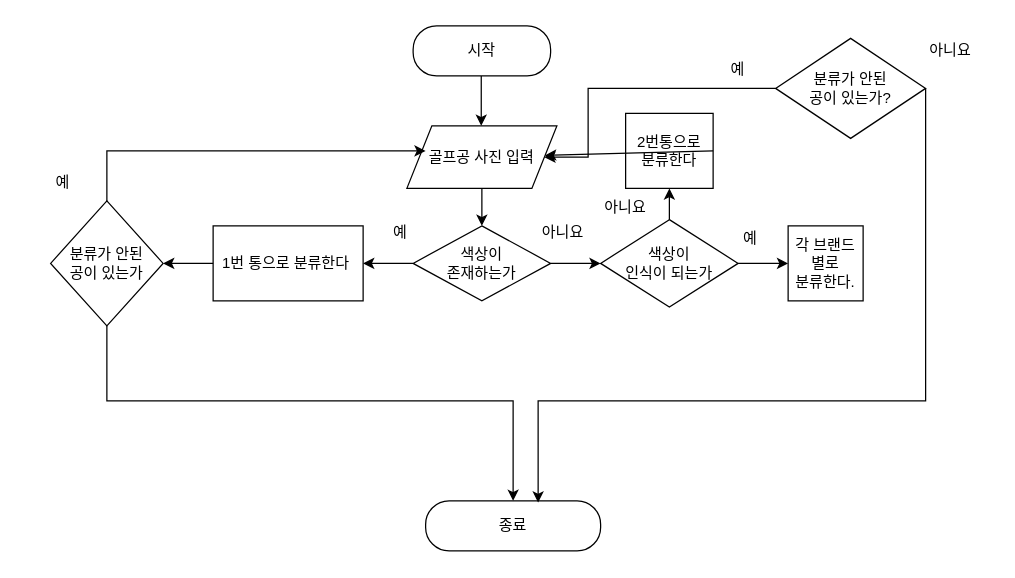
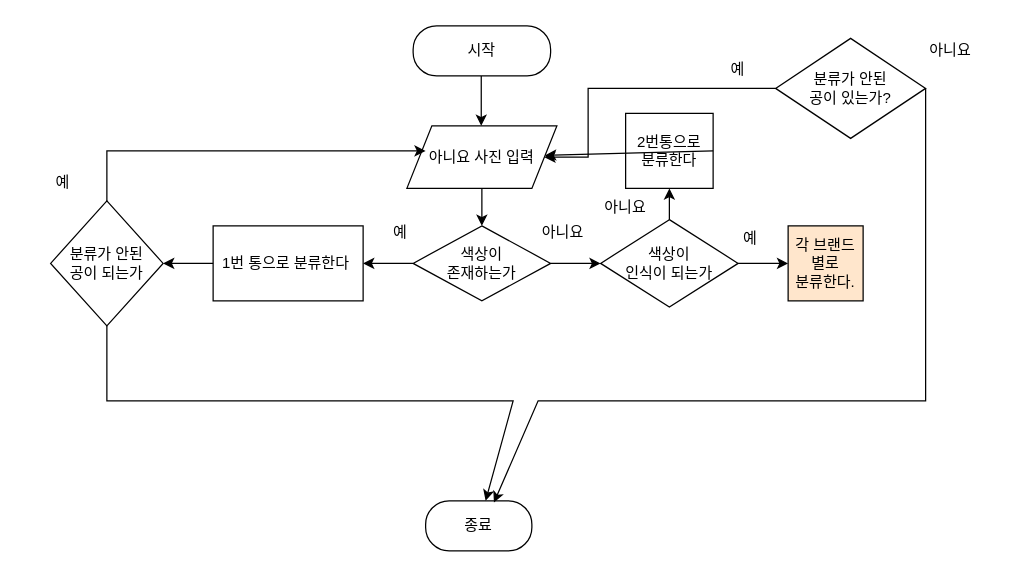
node "골프공 사진 입력": label "골프공 사진 입력" -> "아니요 사진 입력"
node "분류가 안된 공이 있는가": label "분류가 안된 공이 있는가" -> "분류가 안된 공이 되는가"
node "각 브랜드별로 분류한다.": fillcolor #ffffff -> #ffe6cc
node "종료": size 175x50 -> 106x50
